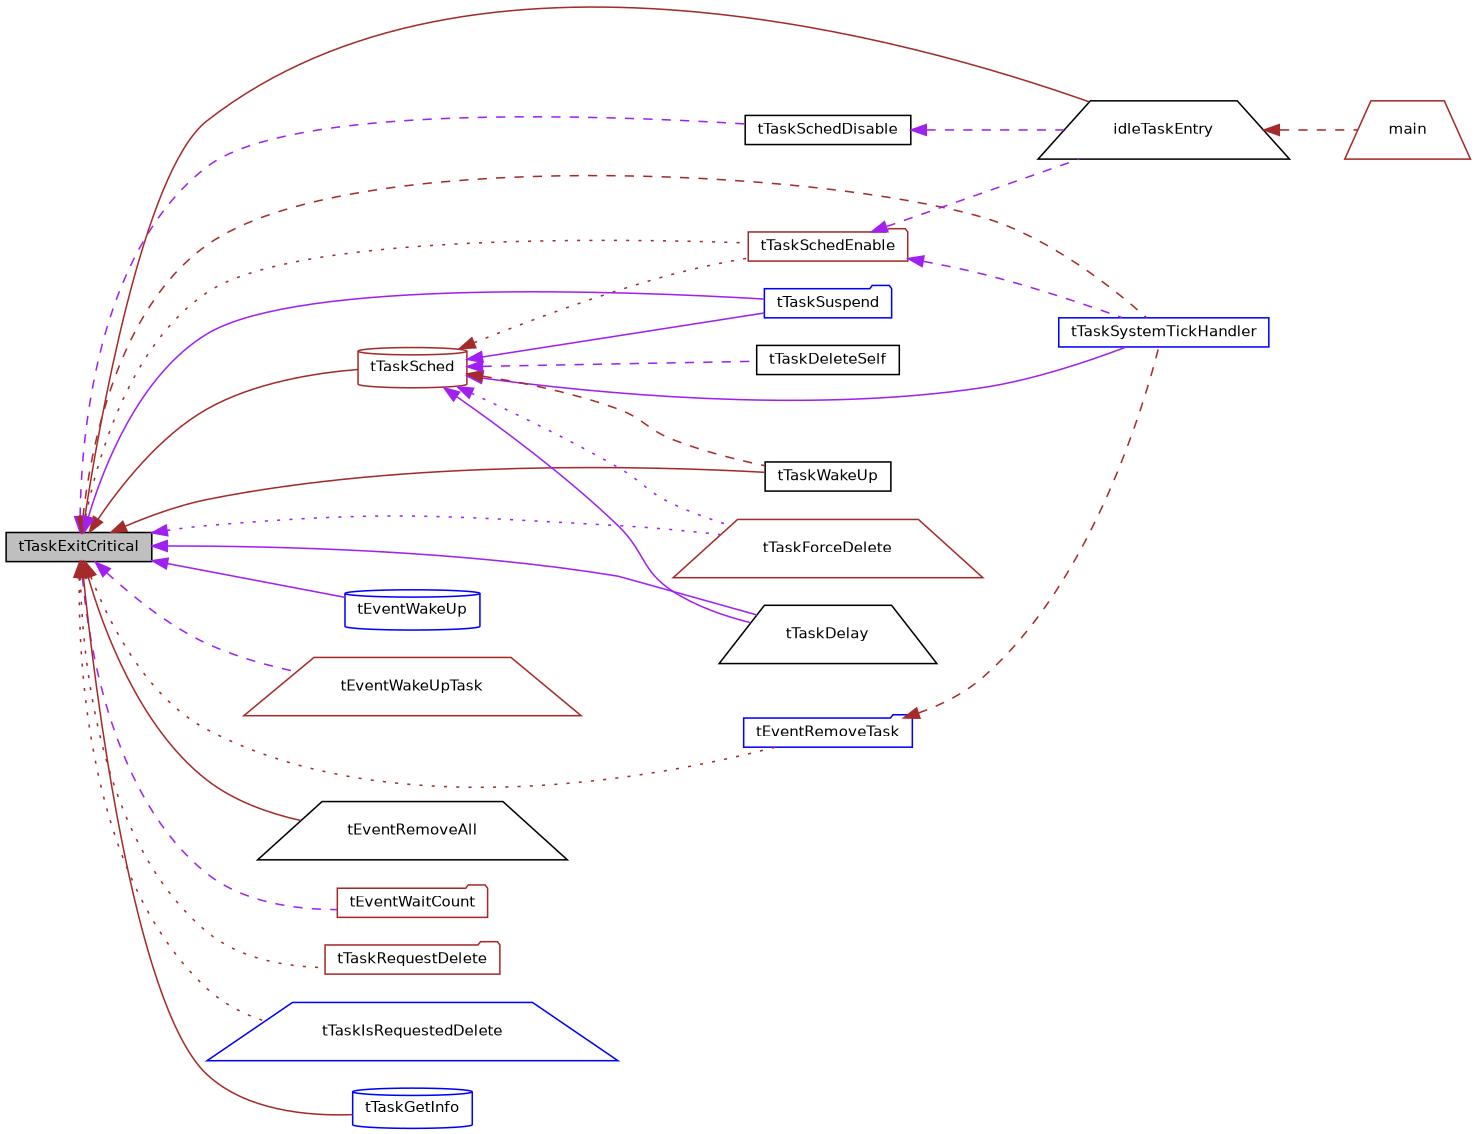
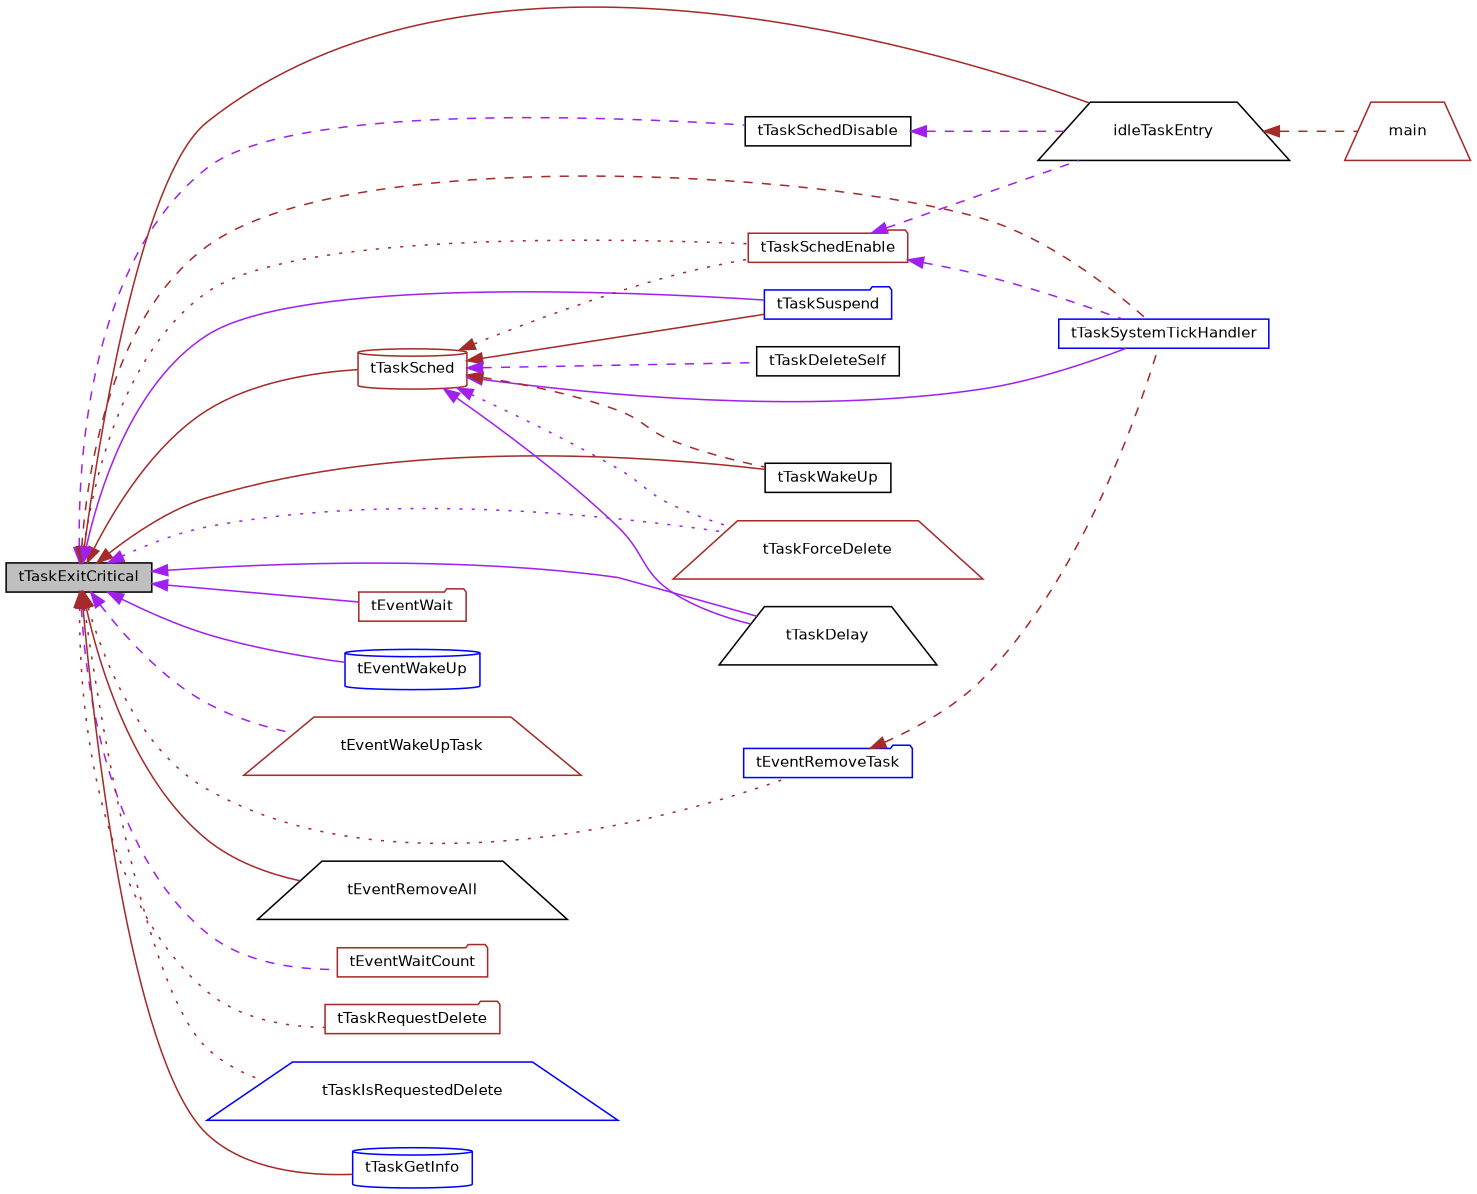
edge "tTaskSuspend" -> "tTaskSched": color purple -> brown
node "tEventWait": added
